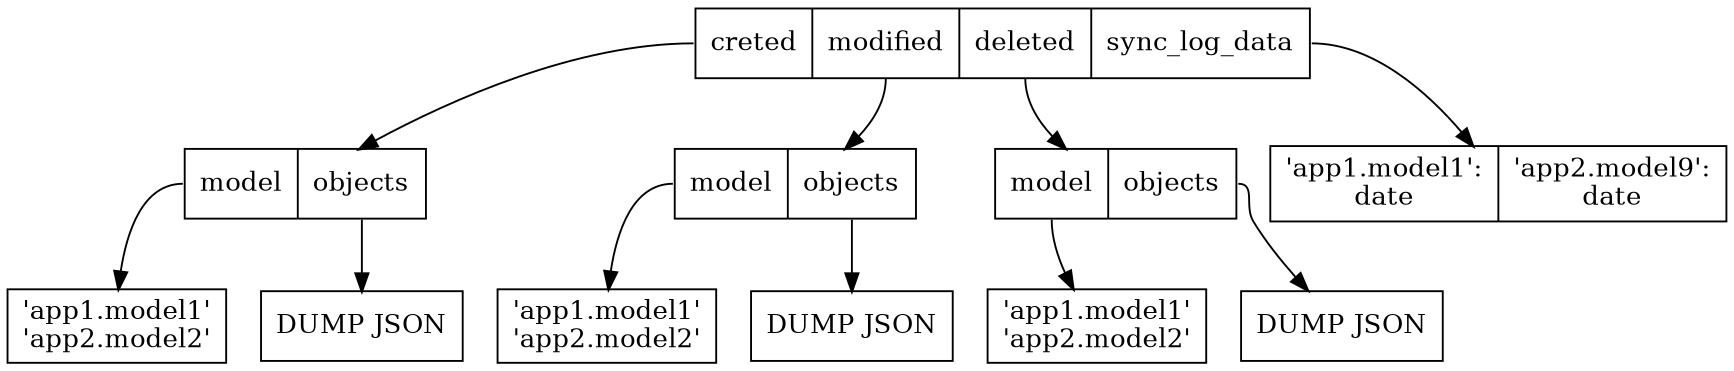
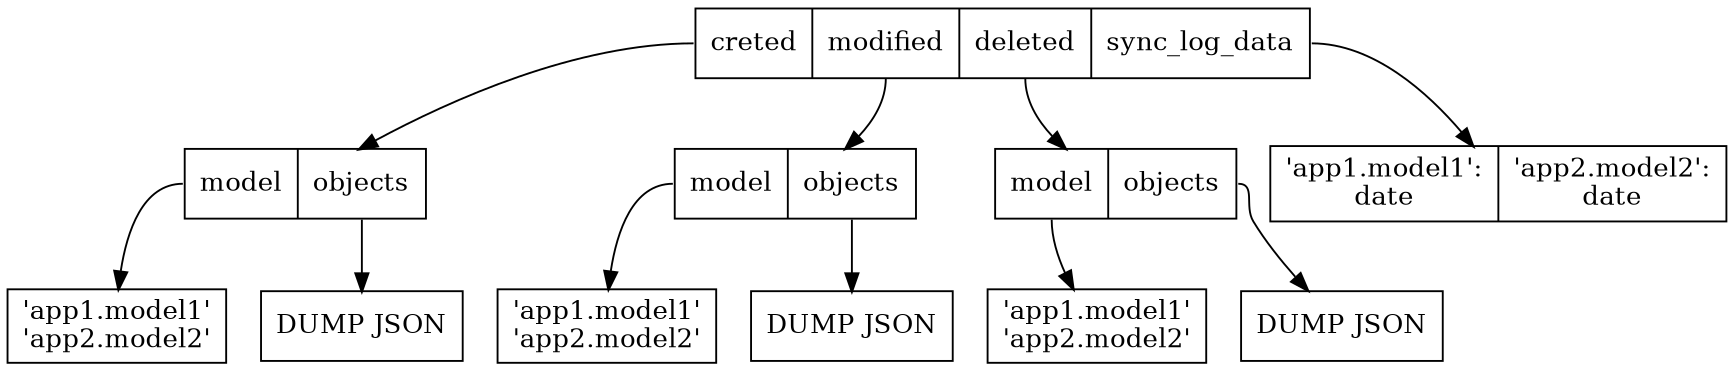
node "'app1.model1':": text "'app2.model9':" -> "'app2.model2':"
